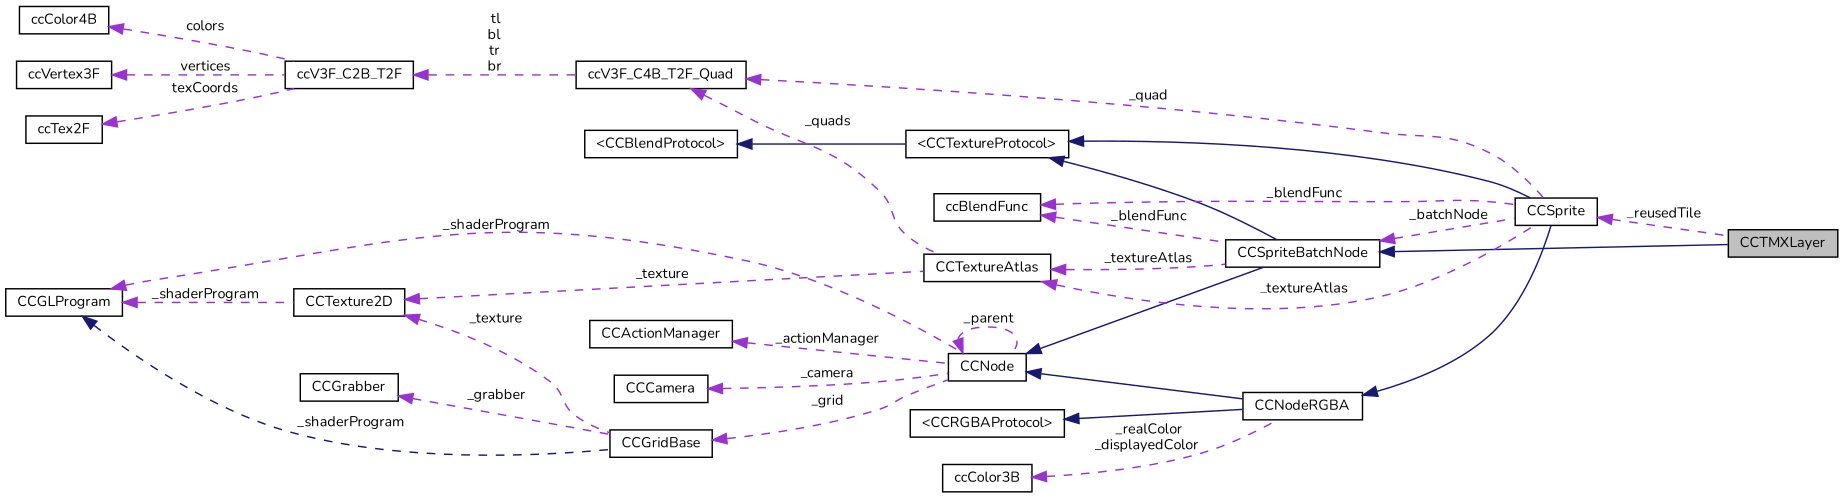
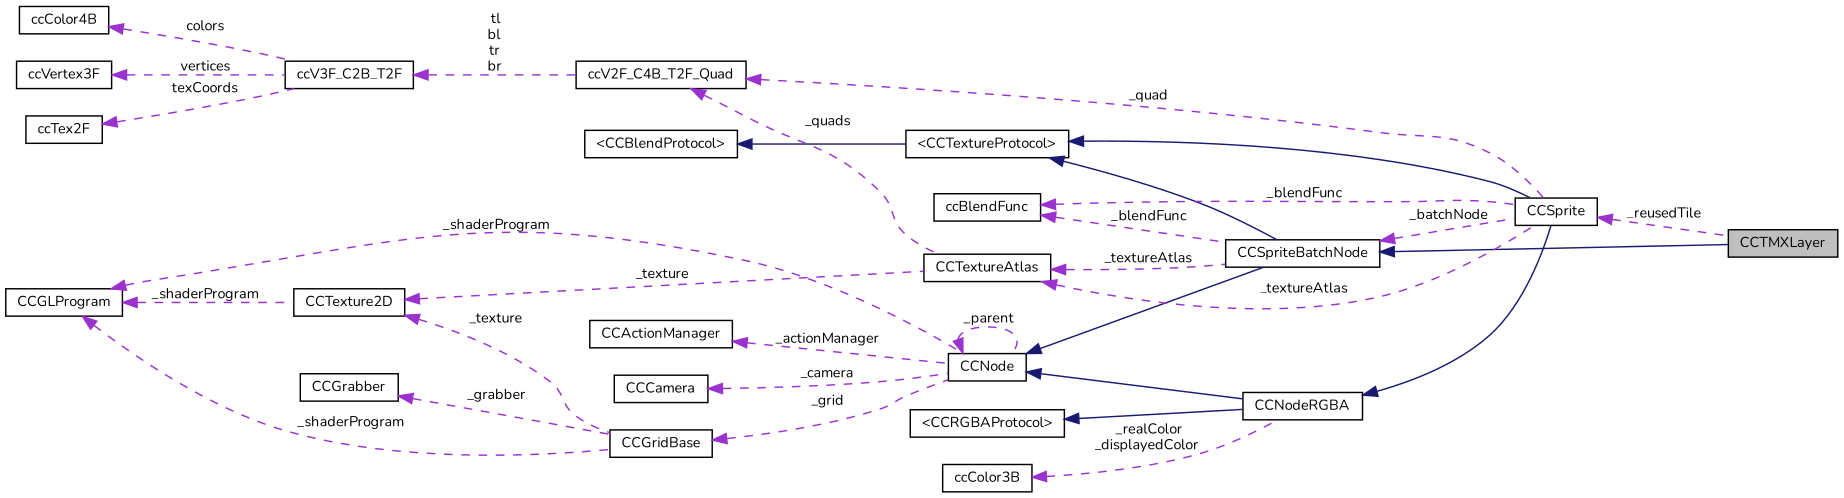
node "ccV3F_C4B_T2F_Quad": label "ccV3F_C4B_T2F_Quad" -> "ccV2F_C4B_T2F_Quad"
edge "CCGridBase" -> "CCGLProgram": color midnightblue -> darkorchid3
